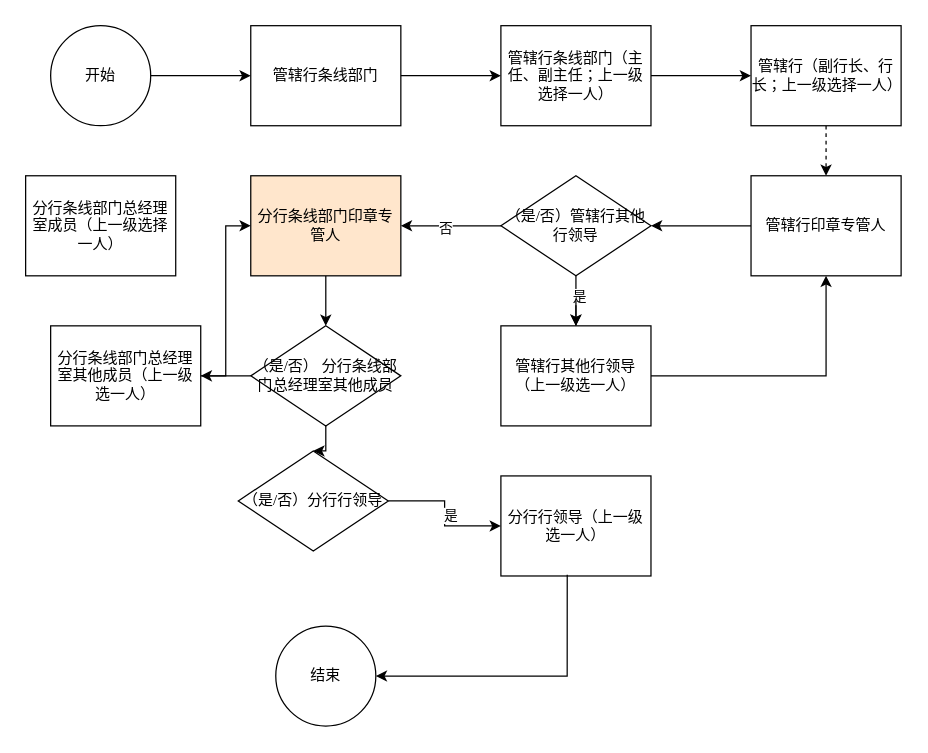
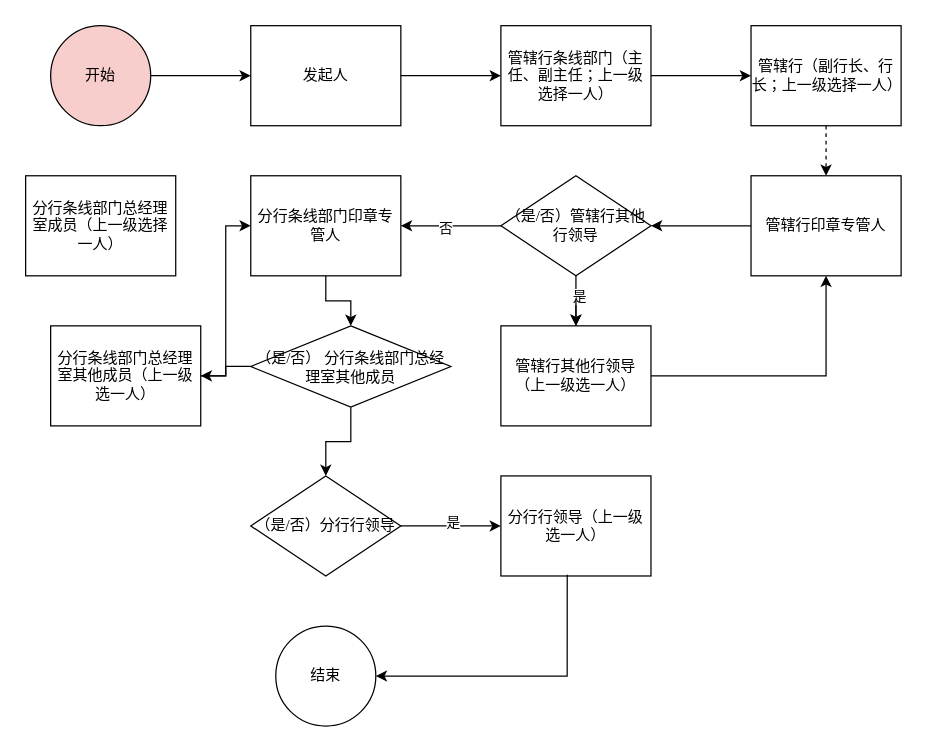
node "开始": fillcolor #ffffff -> #f8cecc
node "管辖行条线部门": label "管辖行条线部门" -> "发起人"
node "分行条线部门印章专管人": fillcolor #ffe6cc -> #ffffff
node "（是/否） 分行条线部门总经理室其他成员": size 150x100 -> 200x81
node "（是/否）分行行领导": moved (313, 501) -> (326, 526)
